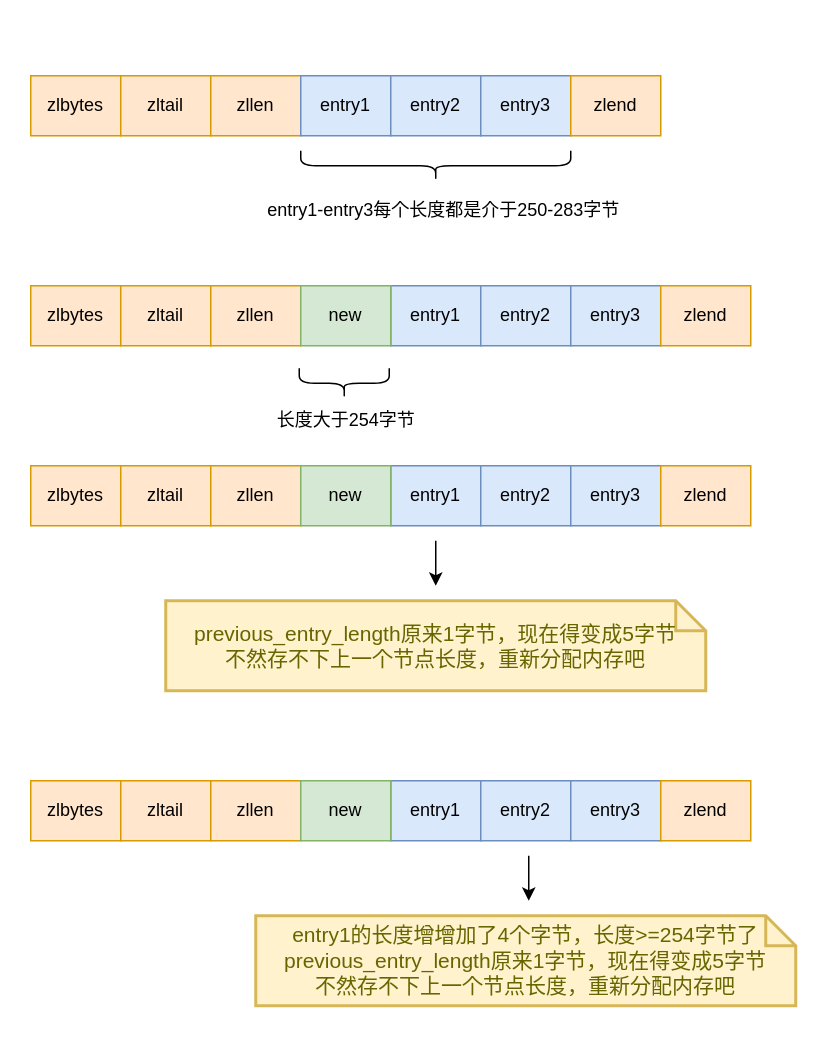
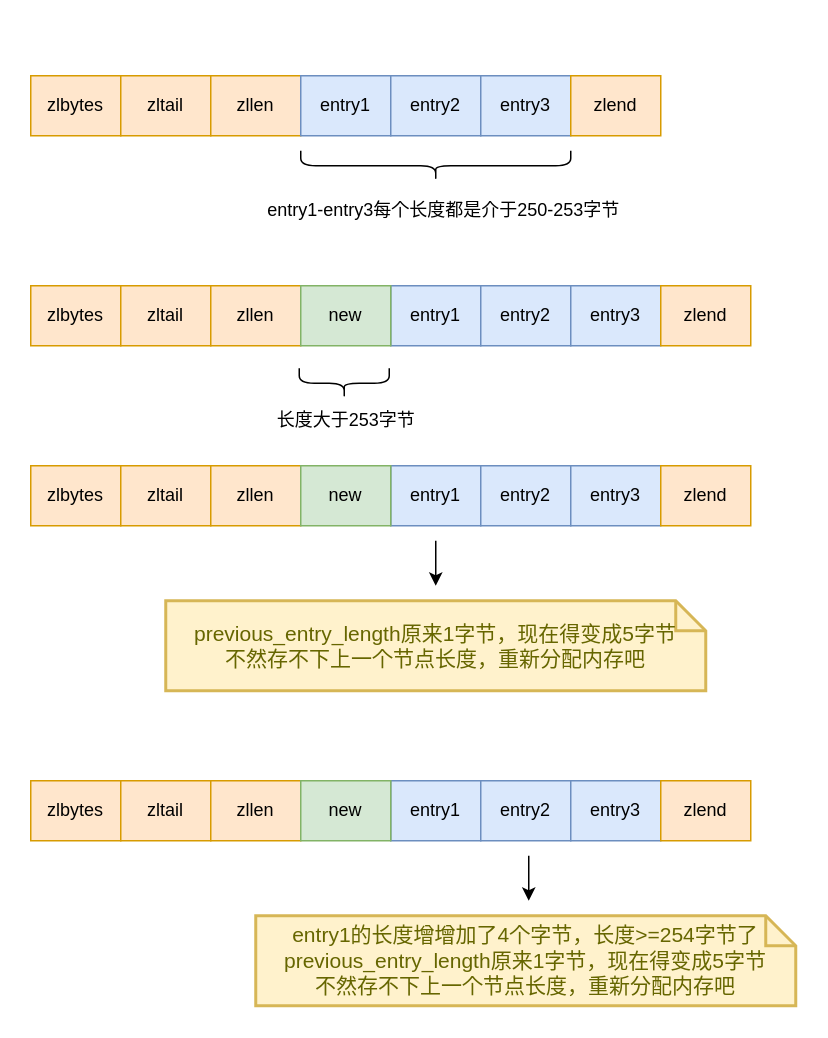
node "entry1-entry3每个长度都是介于250-283字节": label "entry1-entry3每个长度都是介于250-283字节" -> "entry1-entry3每个长度都是介于250-253字节"
node "长度大于254字节": label "长度大于254字节" -> "长度大于253字节"
